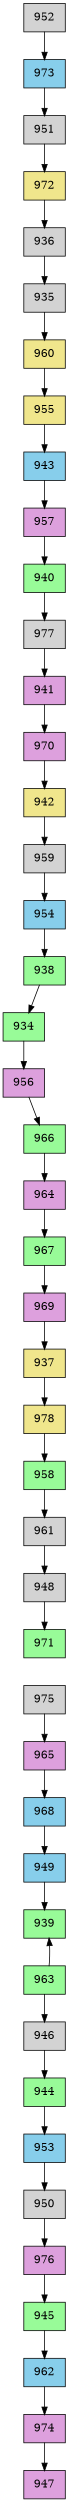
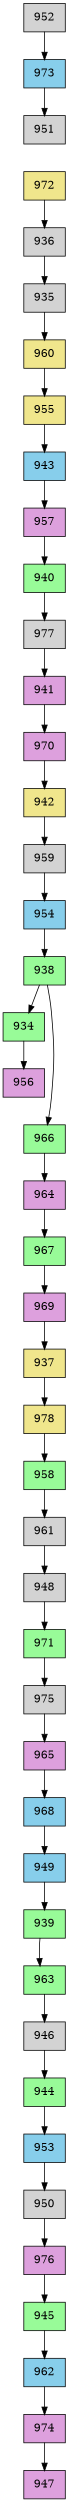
edge "951" -> "972": removed
edge "956" -> "966": now "938" -> "966"
edge "971" -> "975": added
edge "963" -> "939": reversed
